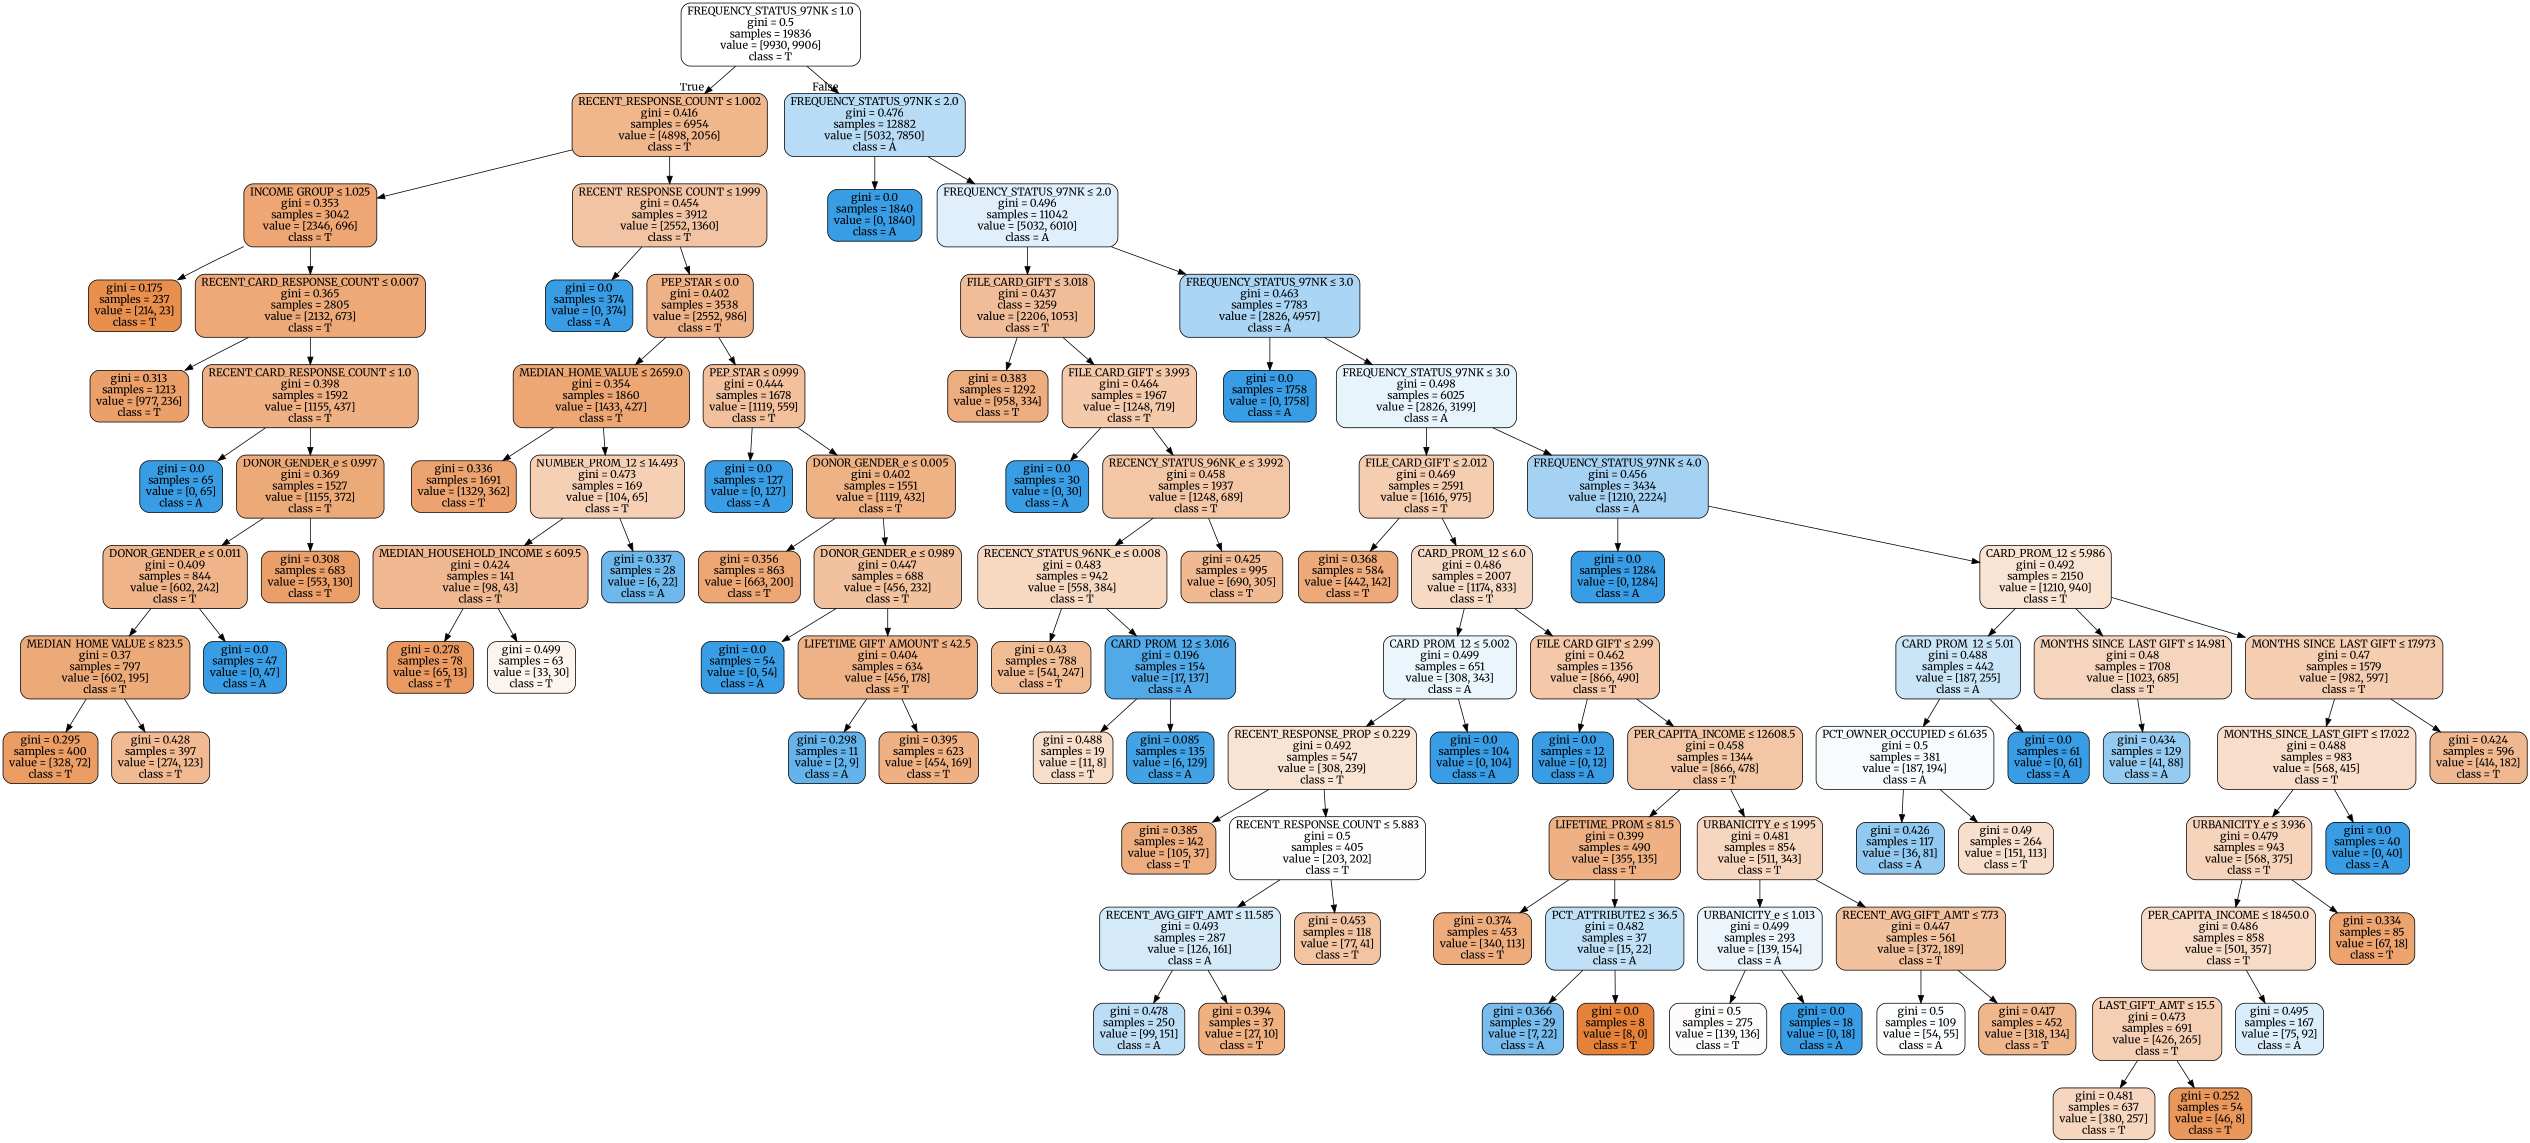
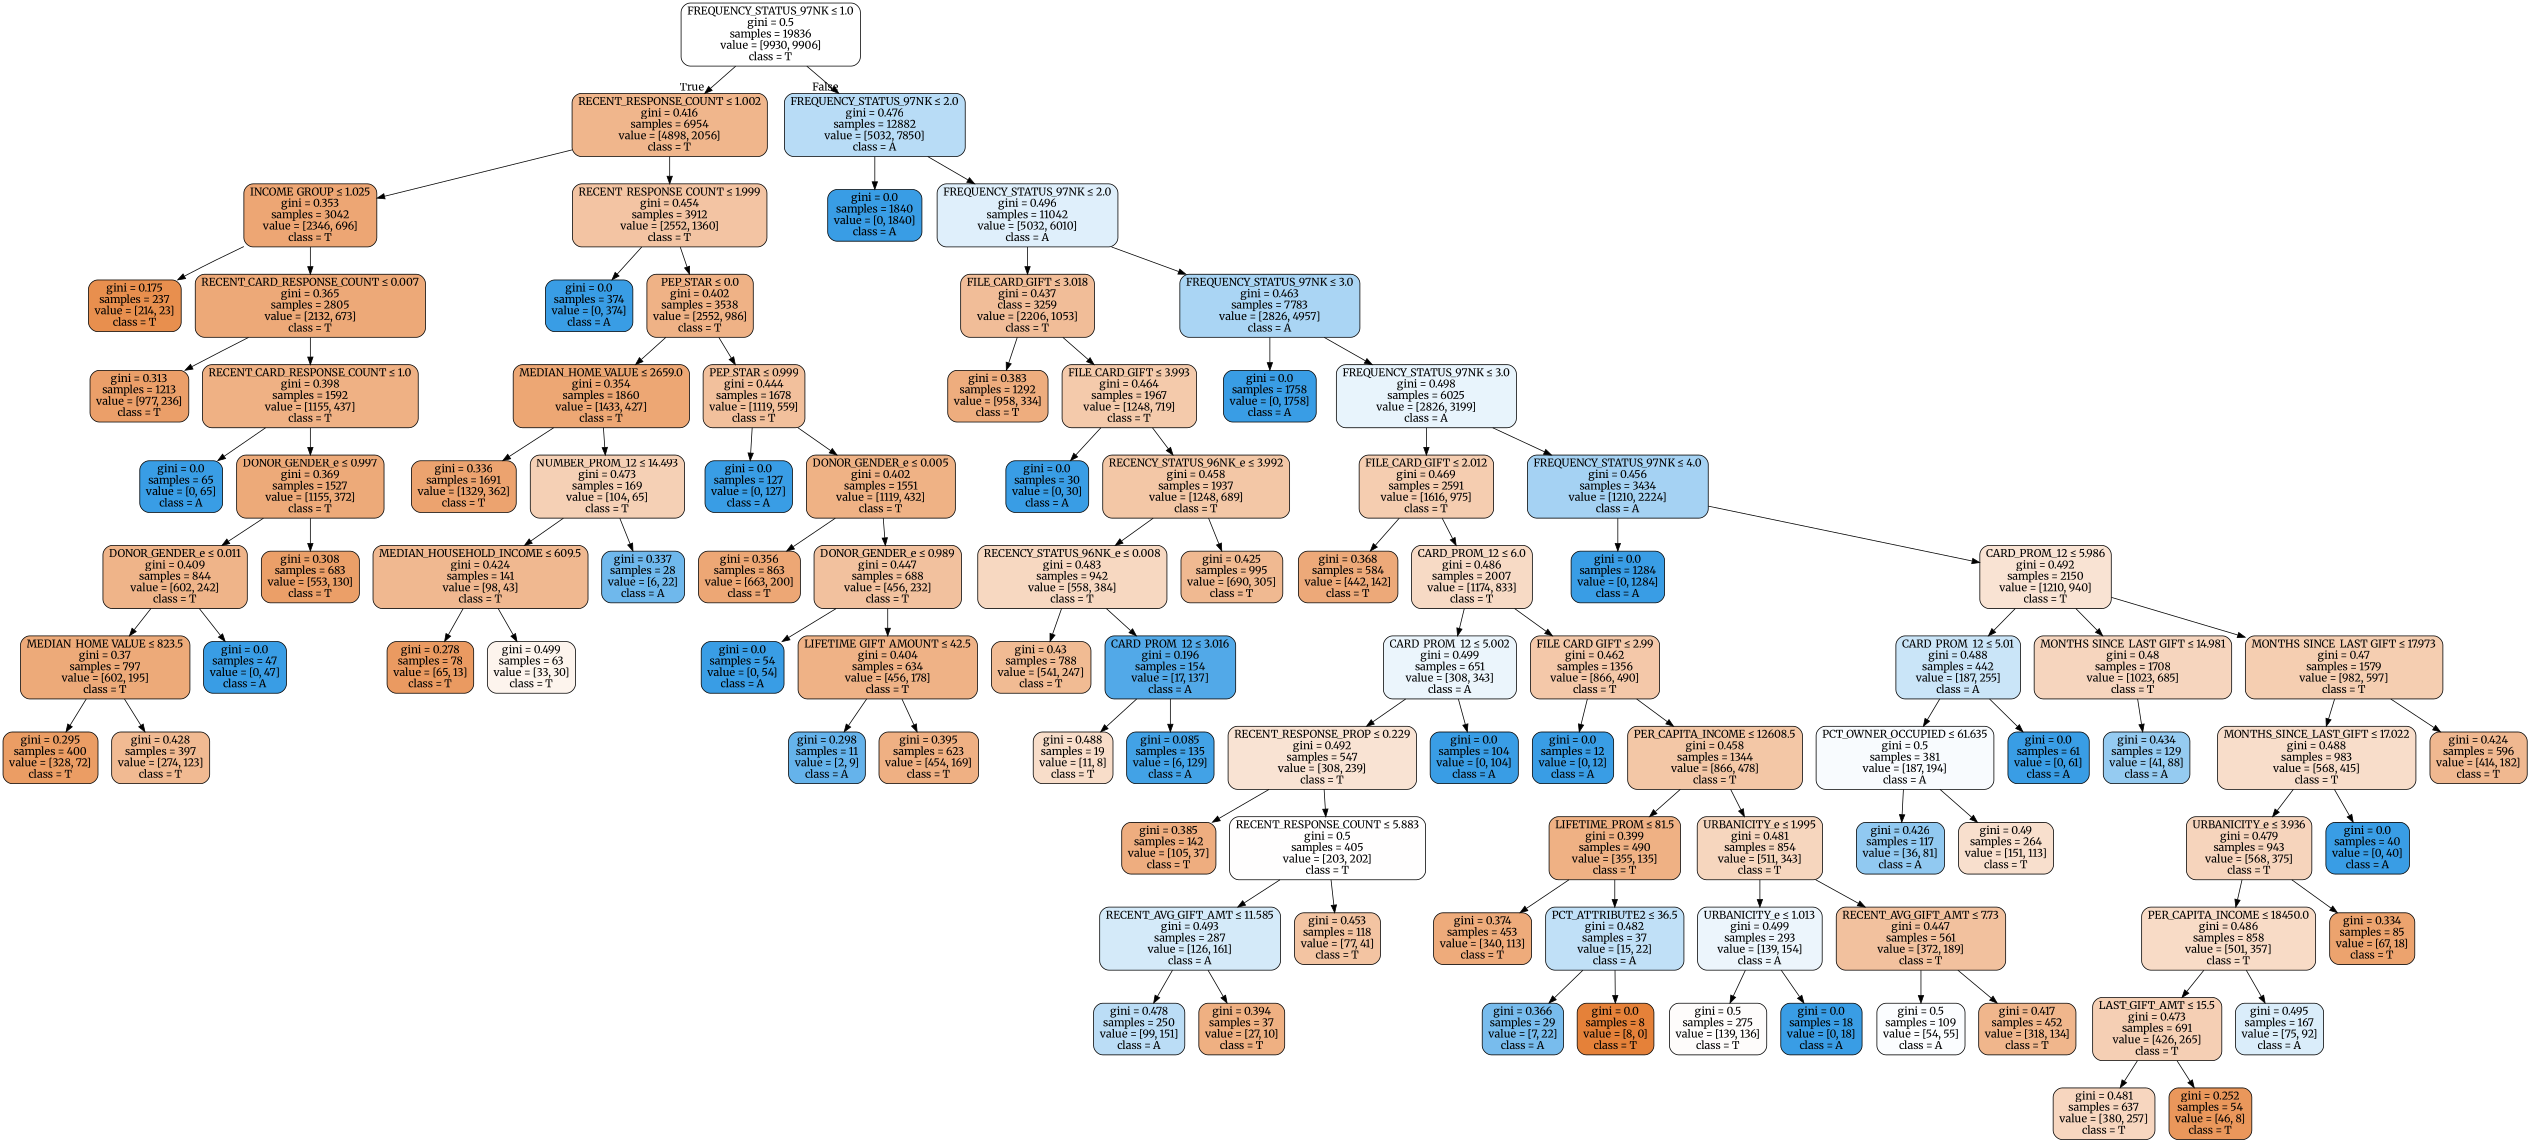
edge "PER_CAPITA_INCOME ≤ 18450.0" -> "LAST_GIFT_AMT ≤ 15.5": added
